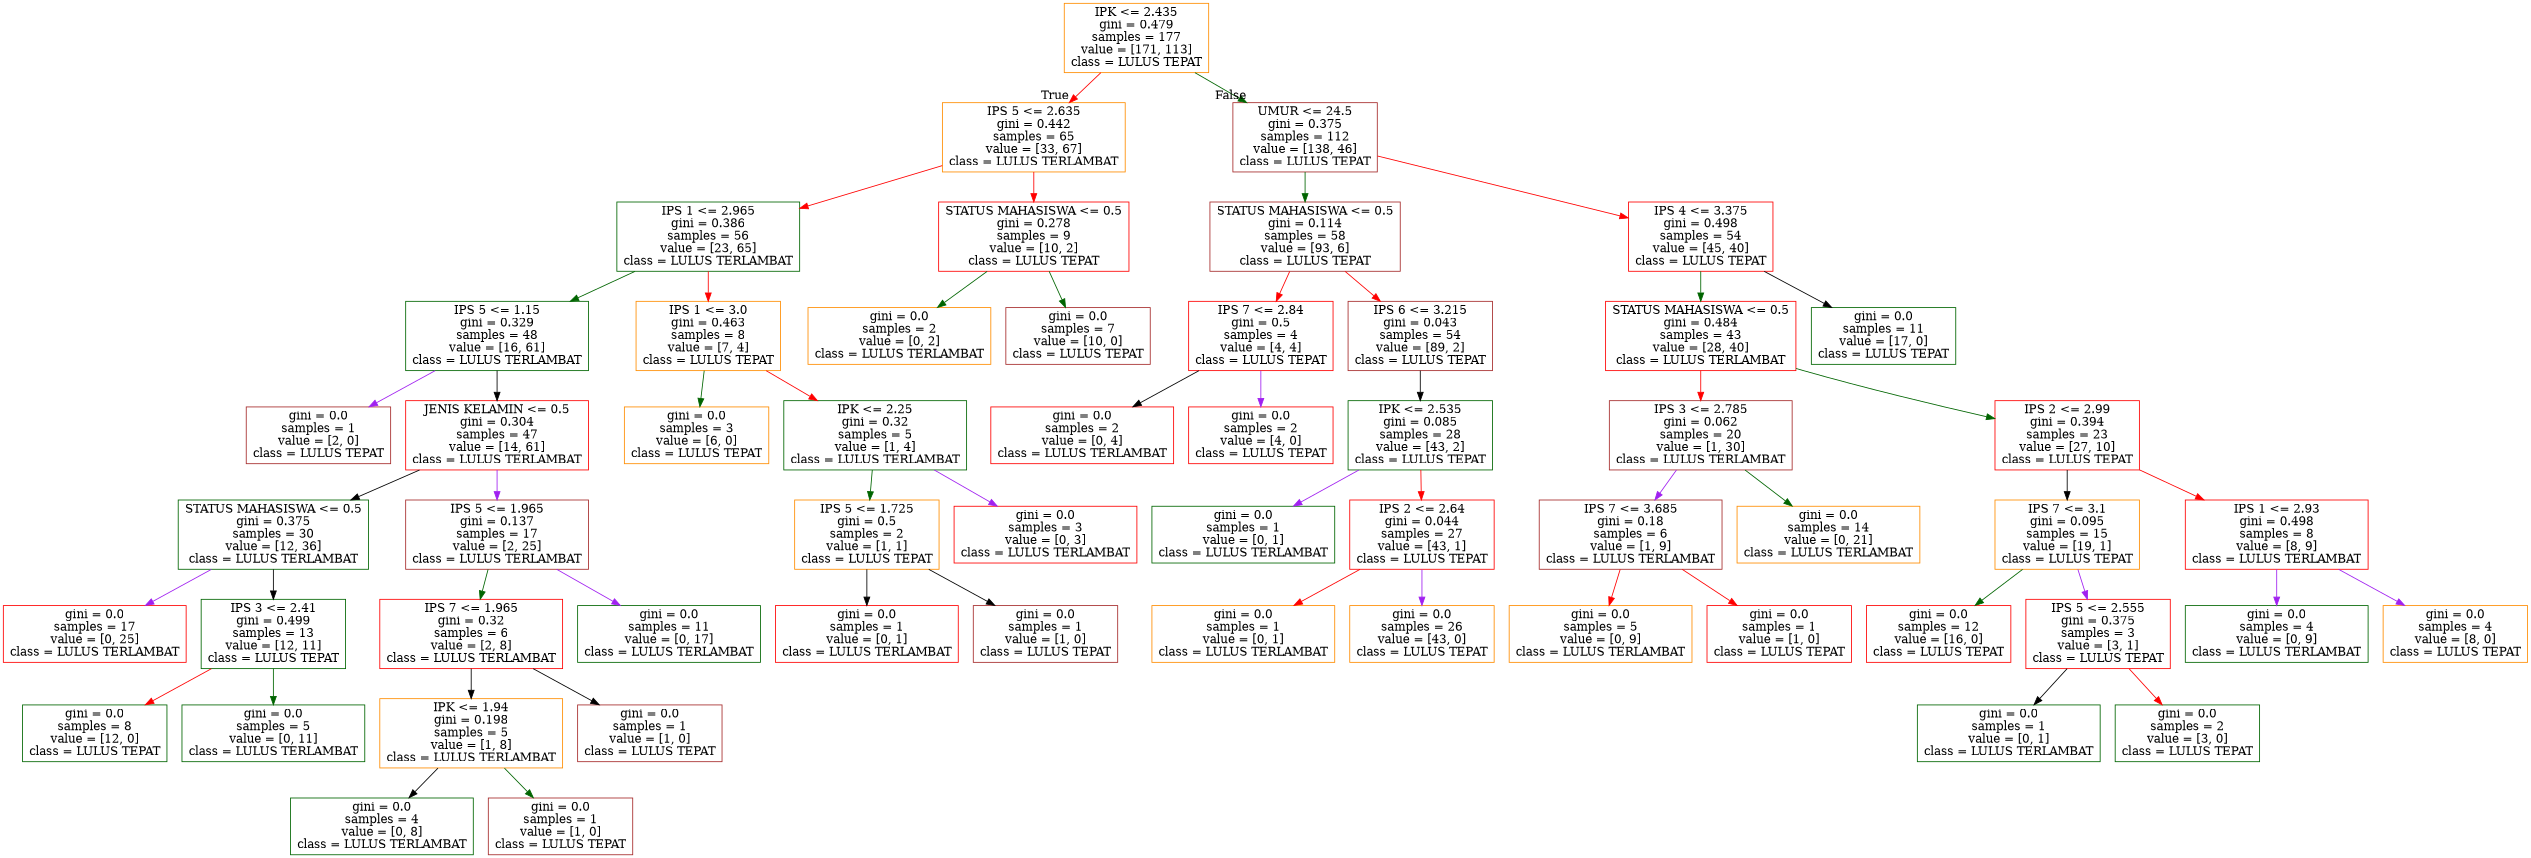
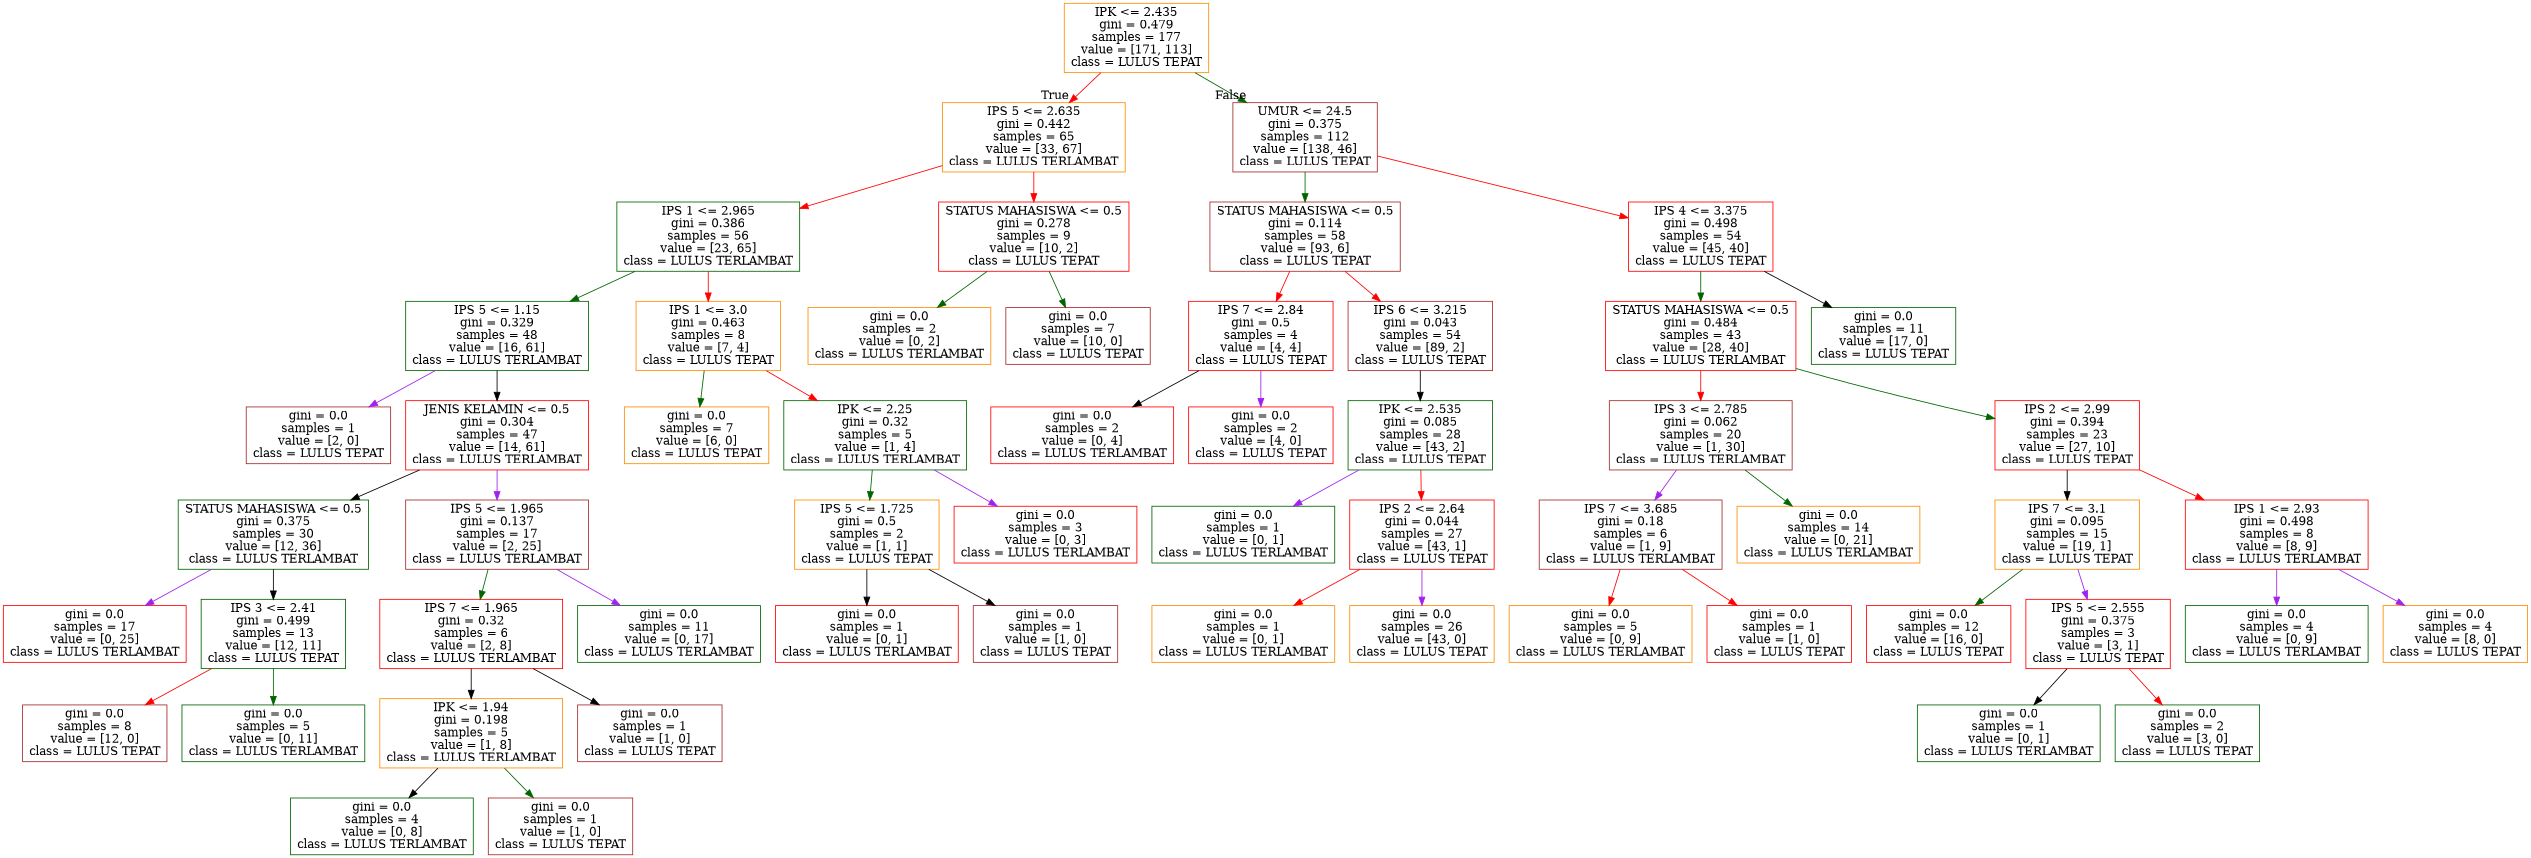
node "gini = 0.0 samples = 3 value = [6, 0] class = LULUS TEPAT": label "gini = 0.0 samples = 3 value = [6, 0] class = LULUS TEPAT" -> "gini = 0.0 samples = 7 value = [6, 0] class = LULUS TEPAT"
node "gini = 0.0 samples = 8 value = [12, 0] class = LULUS TEPAT": color darkgreen -> brown
